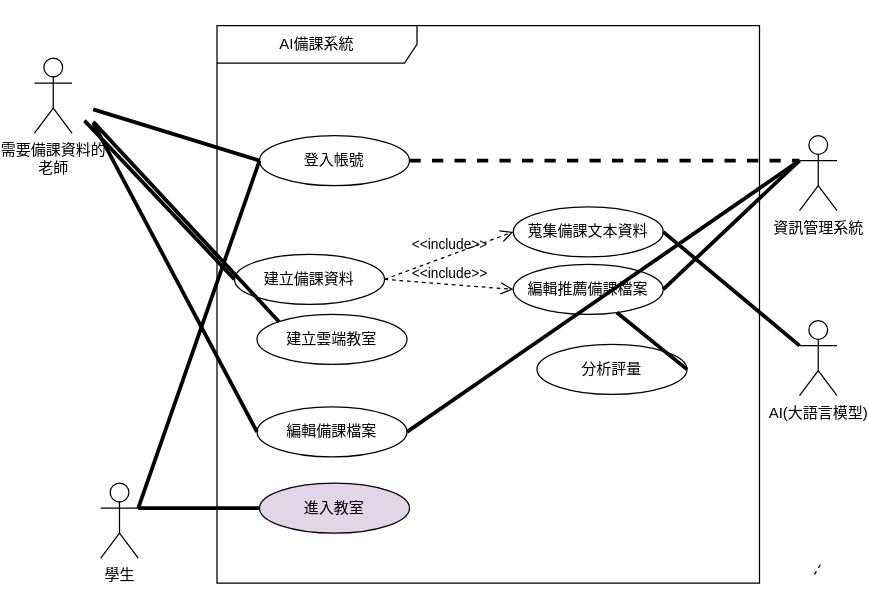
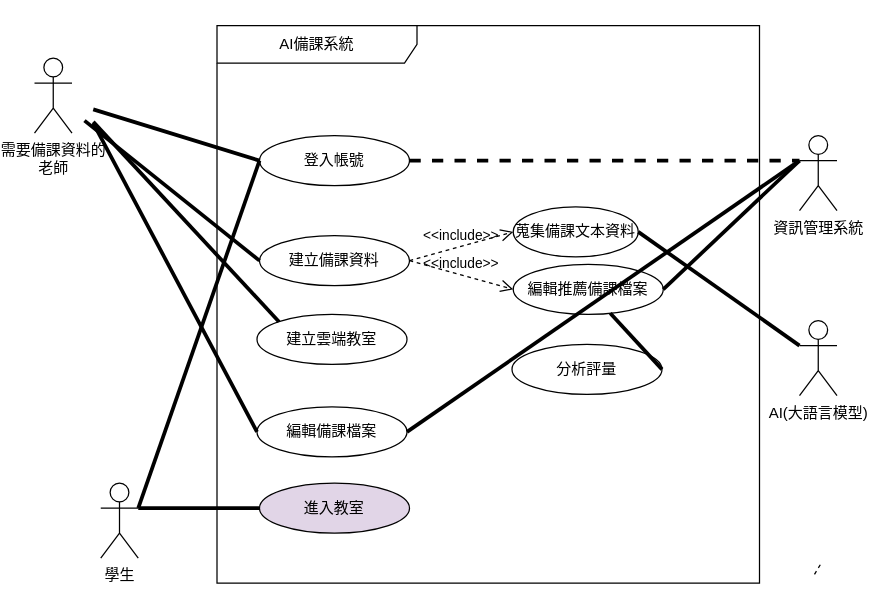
node "蒐集備課文本資料": size 150x50 -> 125x50
node "建立備課資料": moved (309, 279) -> (334, 261)
node "分析評量": moved (612, 369) -> (587, 369)
